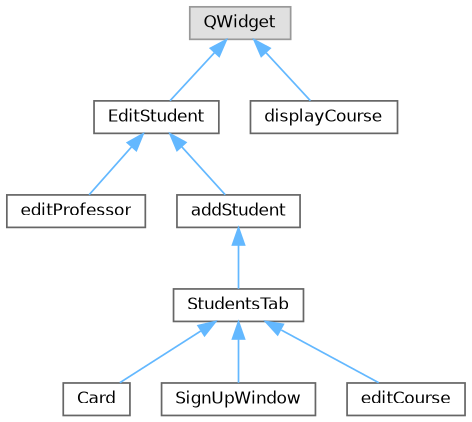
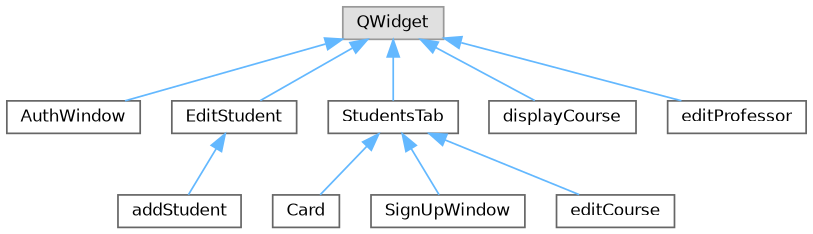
node "AuthWindow": added
edge "editProfessor" -> "EditStudent": now "editProfessor" -> "QWidget"
edge "StudentsTab" -> "addStudent": now "StudentsTab" -> "QWidget"
